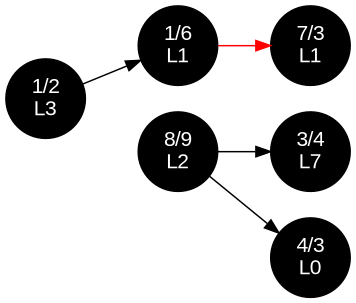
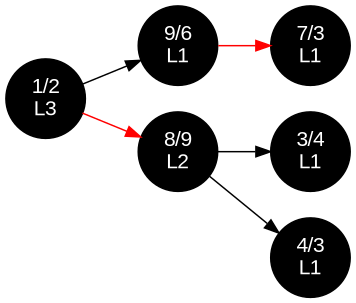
node "1/6 L1": label "1/6 L1" -> "9/6 L1"
edge "1/2 L3" -> "8/9 L2": added
node "3/4 L7": label "3/4 L7" -> "3/4 L1"
node "4/3 L0": label "4/3 L0" -> "4/3 L1"
